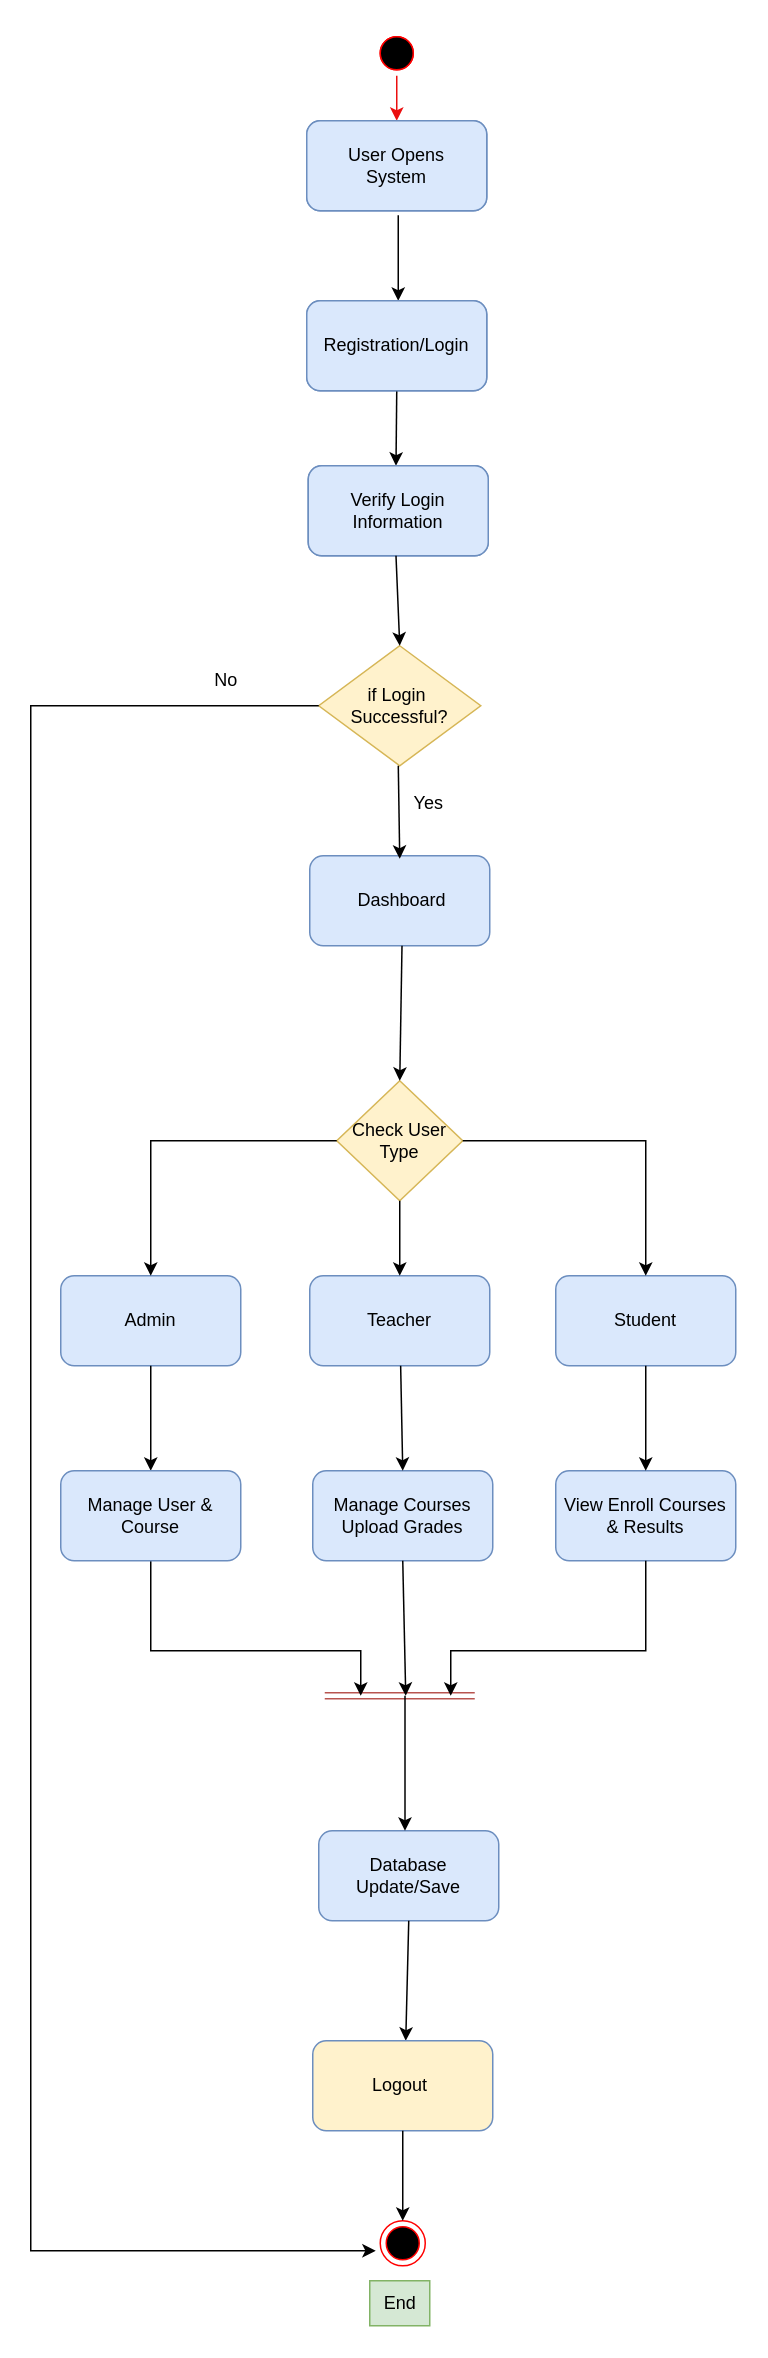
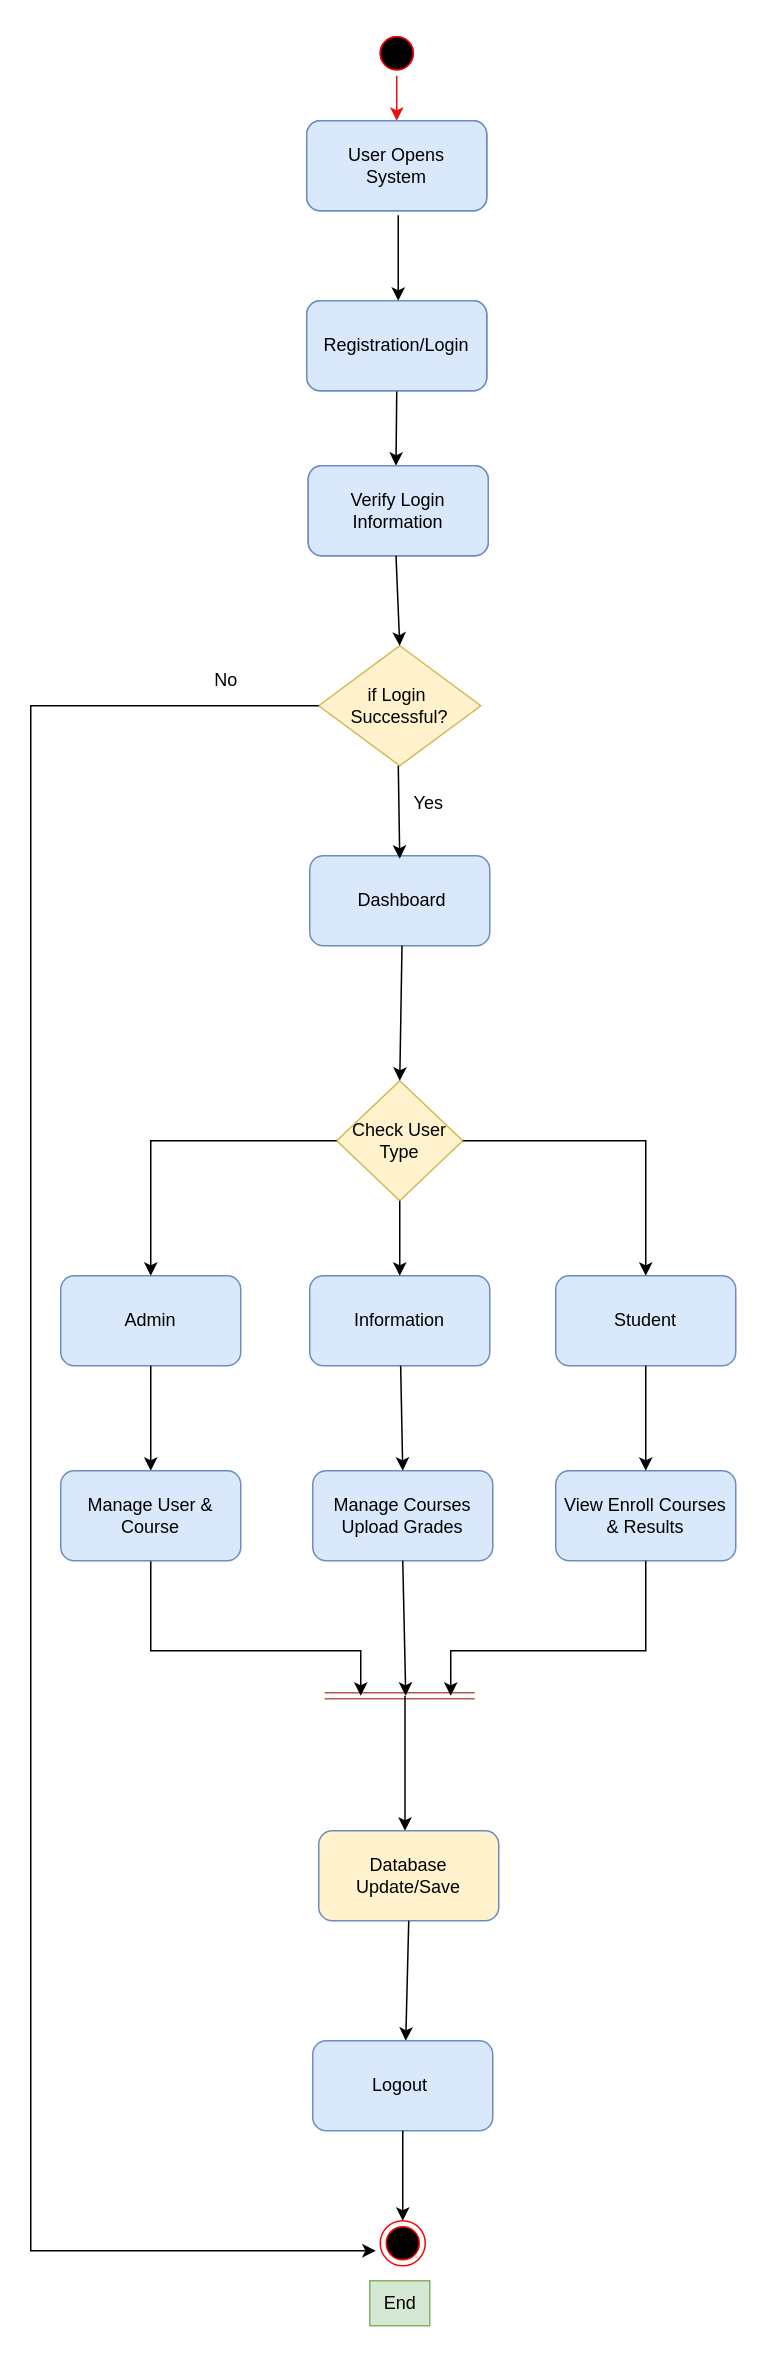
node "Teacher": label "Teacher" -> "Information"
node "Database Update/Save": fillcolor #dae8fc -> #fff2cc
node "Logout": fillcolor #fff2cc -> #dae8fc
